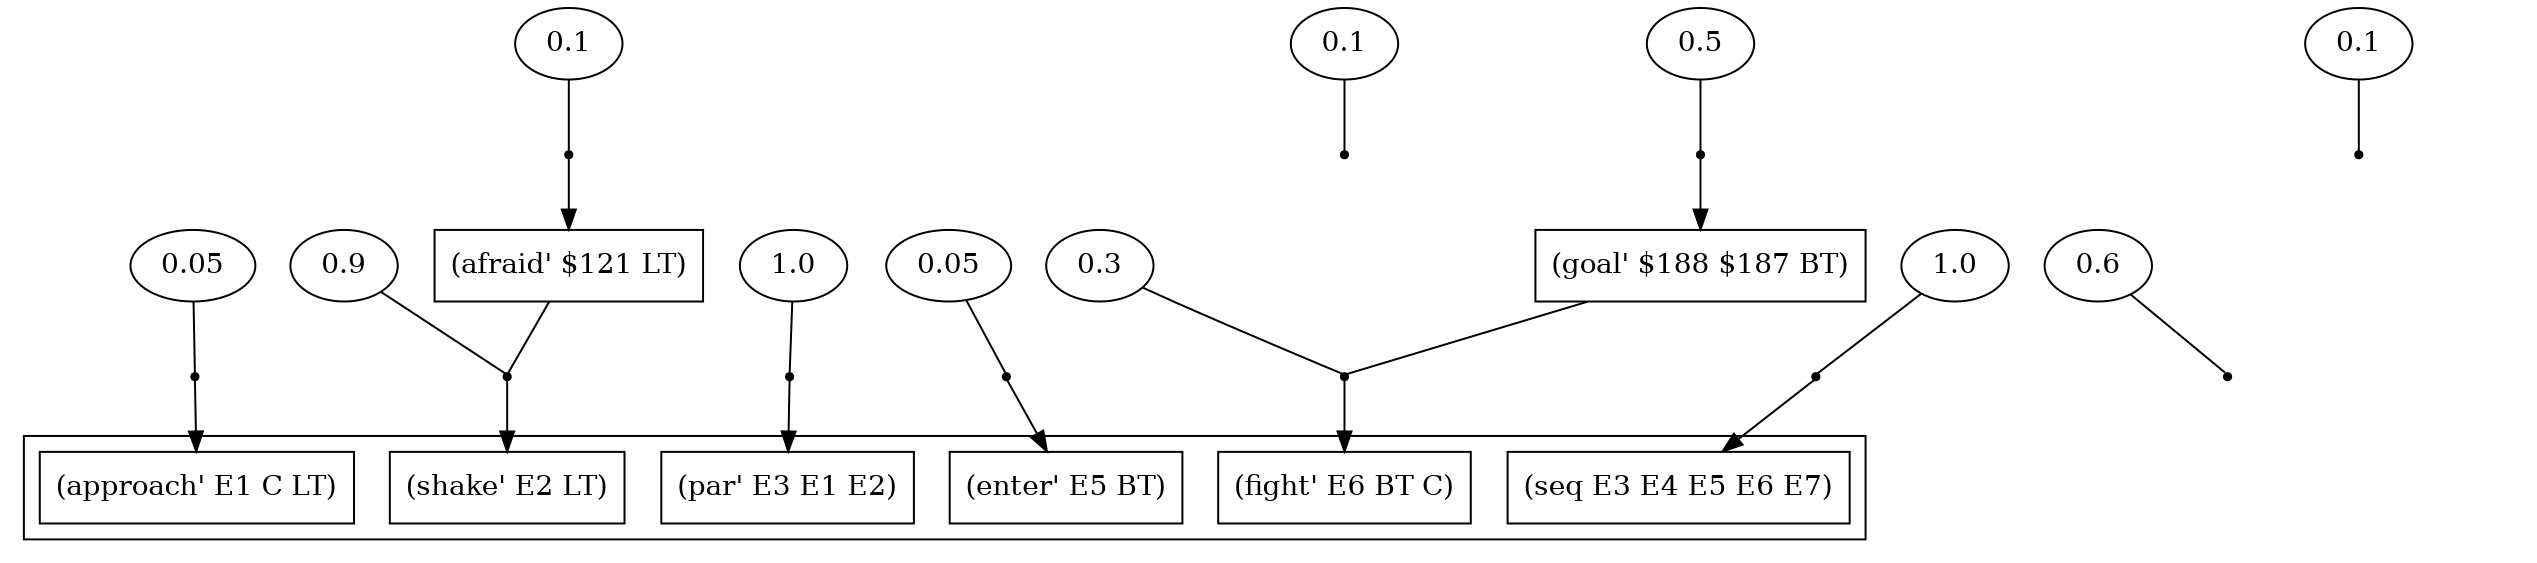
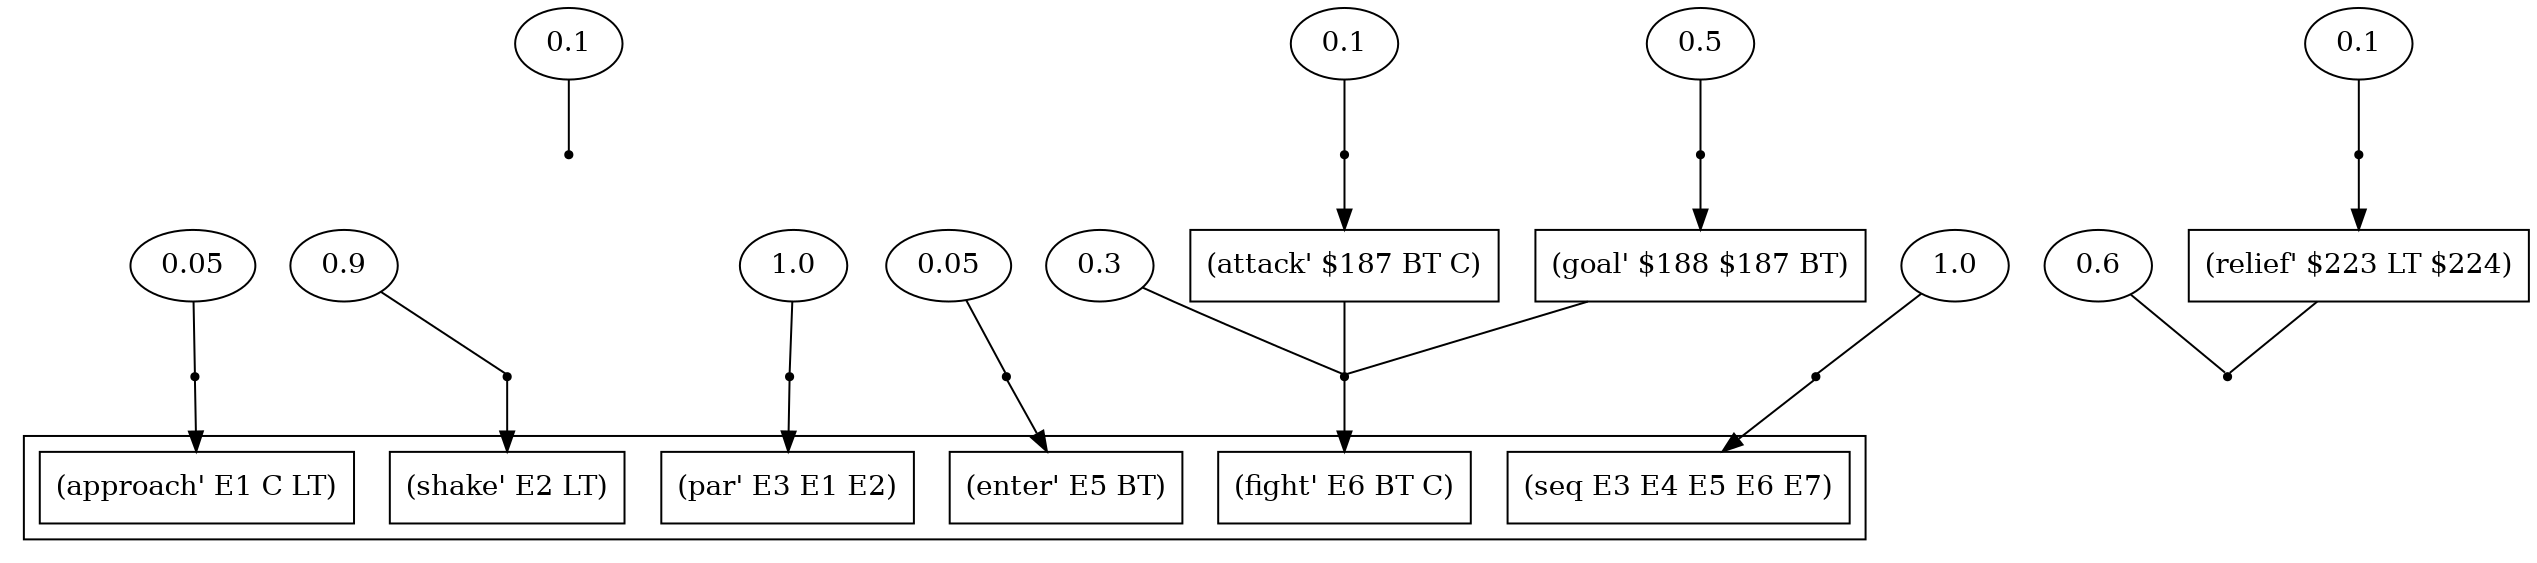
node "(afraid' $121 LT)": removed
node "(attack' $187 BT C)": added
node "(relief' $223 LT $224)": added
